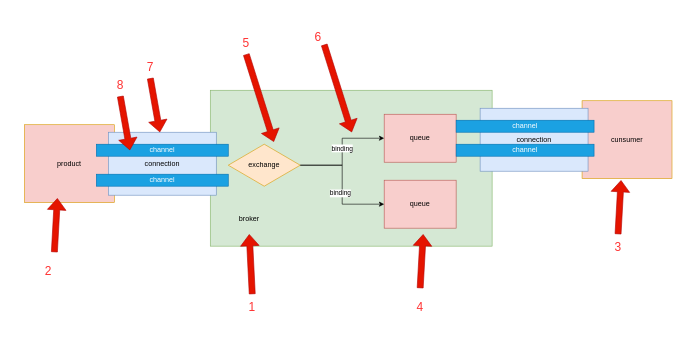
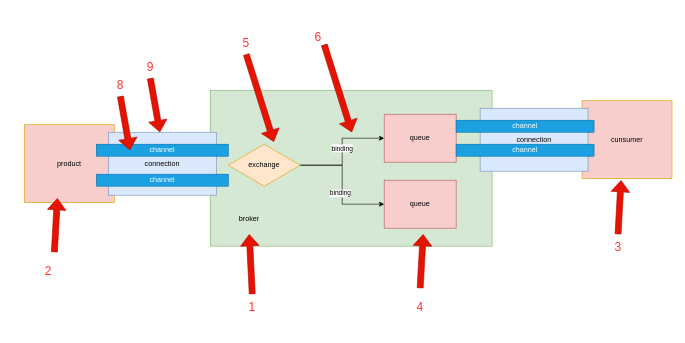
node "7": label "7" -> "9"
